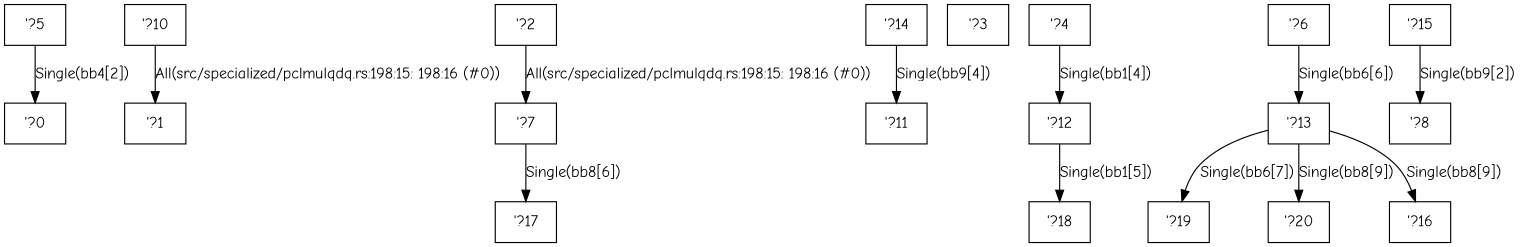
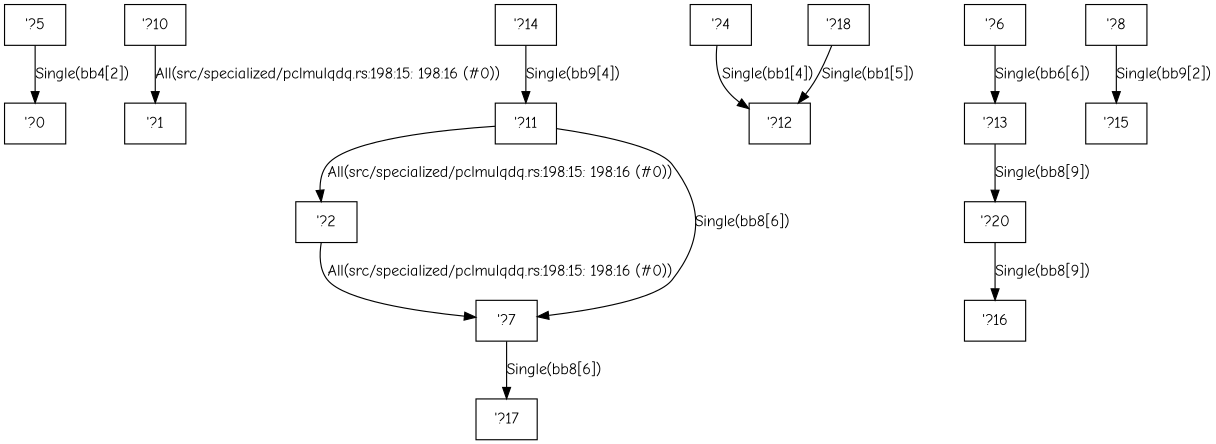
node "'?3": removed
edge "'?15" -> "'?8": reversed
edge "'?11" -> "'?2": added, label "All(src/specialized/pclmulqdq.rs:198:15: 198:16 (#0))"
edge "'?13" -> "'?16": now "'?20" -> "'?16"
edge "'?12" -> "'?18": reversed
node "'?19": removed
edge "'?11" -> "'?7": added, label "Single(bb8[6])"
